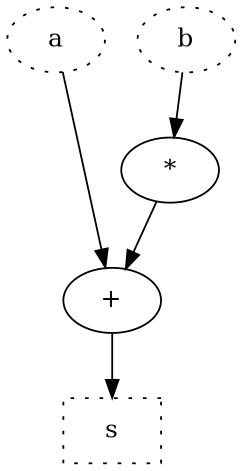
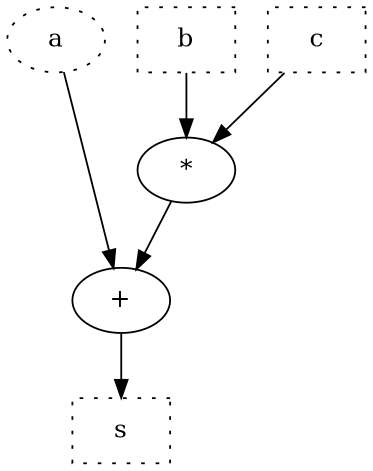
node "b": shape ellipse -> box
node "c": added
